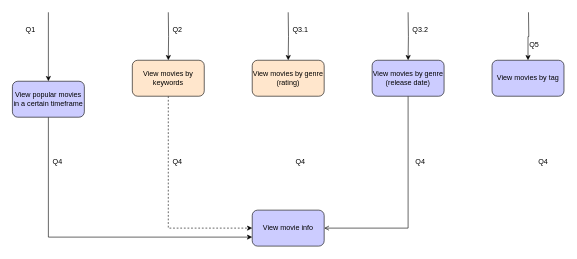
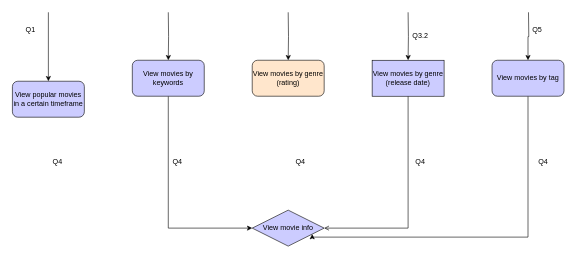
node "Q2": removed
node "Q3.1": removed
node "Q3.2": moved (420, 30) -> (420, 36)
node "Q5": moved (534, 45) -> (537, 30)
node "View movies by keywords": fillcolor #ffe6cc -> #ccccff
node "View movies by genre (release date)": shape rounded rectangle -> rectangle
edge "View popular movies in a certain timeframe" -> "View movie info": removed
edge "View movies by keywords" -> "View movie info": style dashed -> solid
node "View movie info": shape rounded rectangle -> diamond
edge "View movies by tag" -> "View movie info": added
